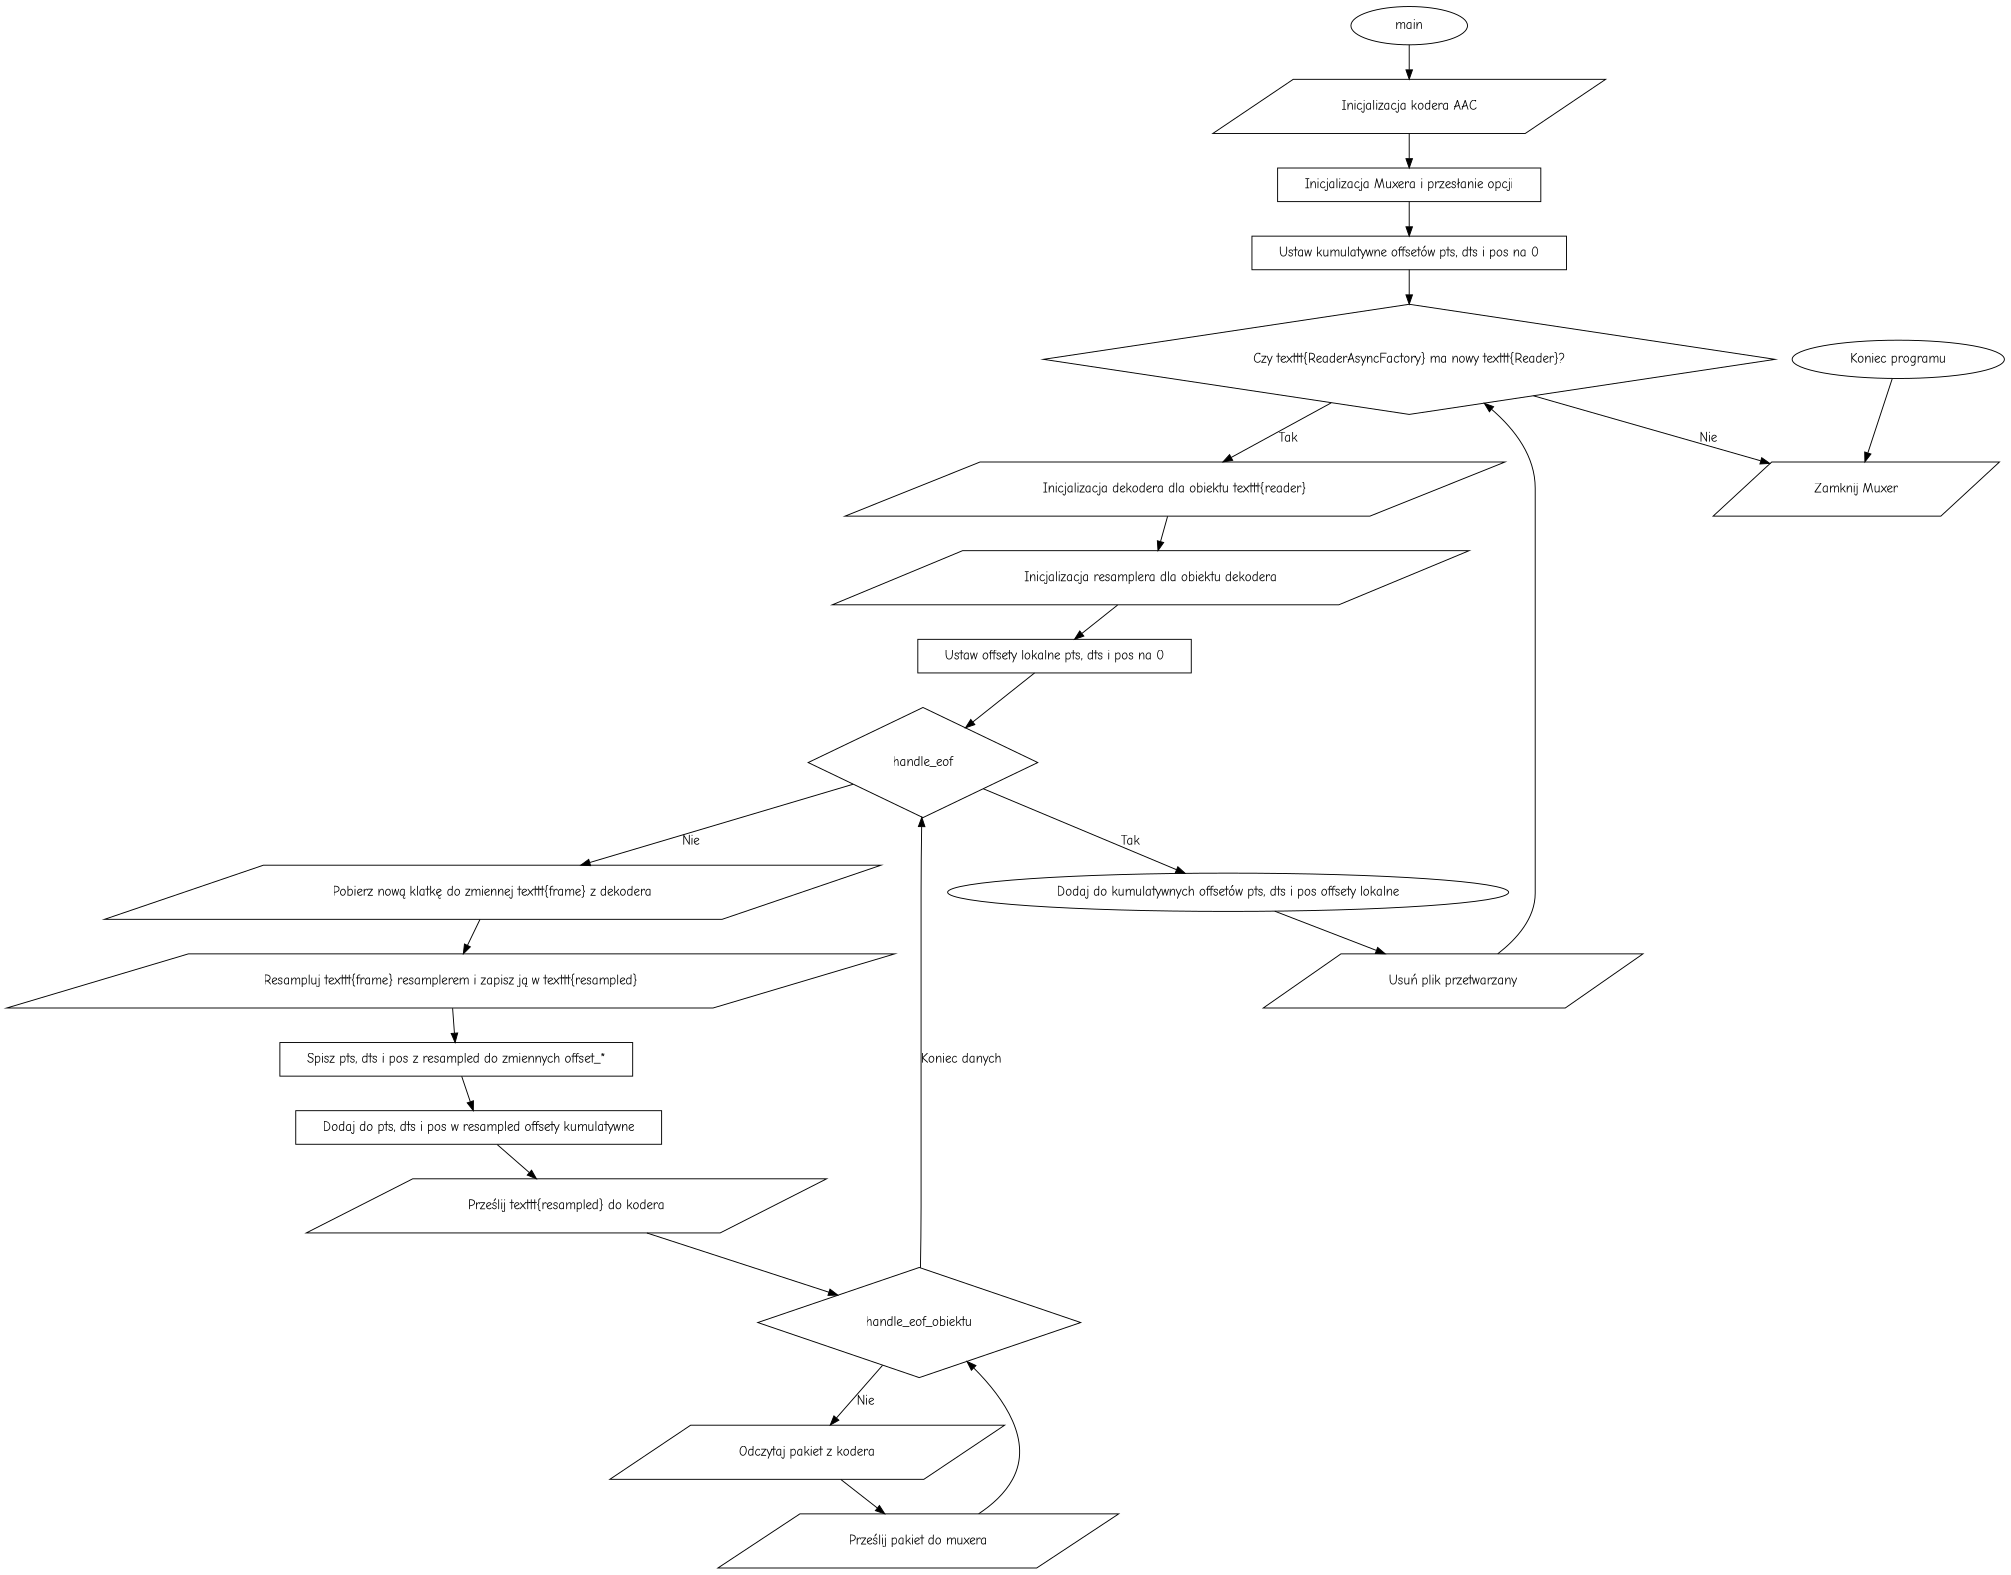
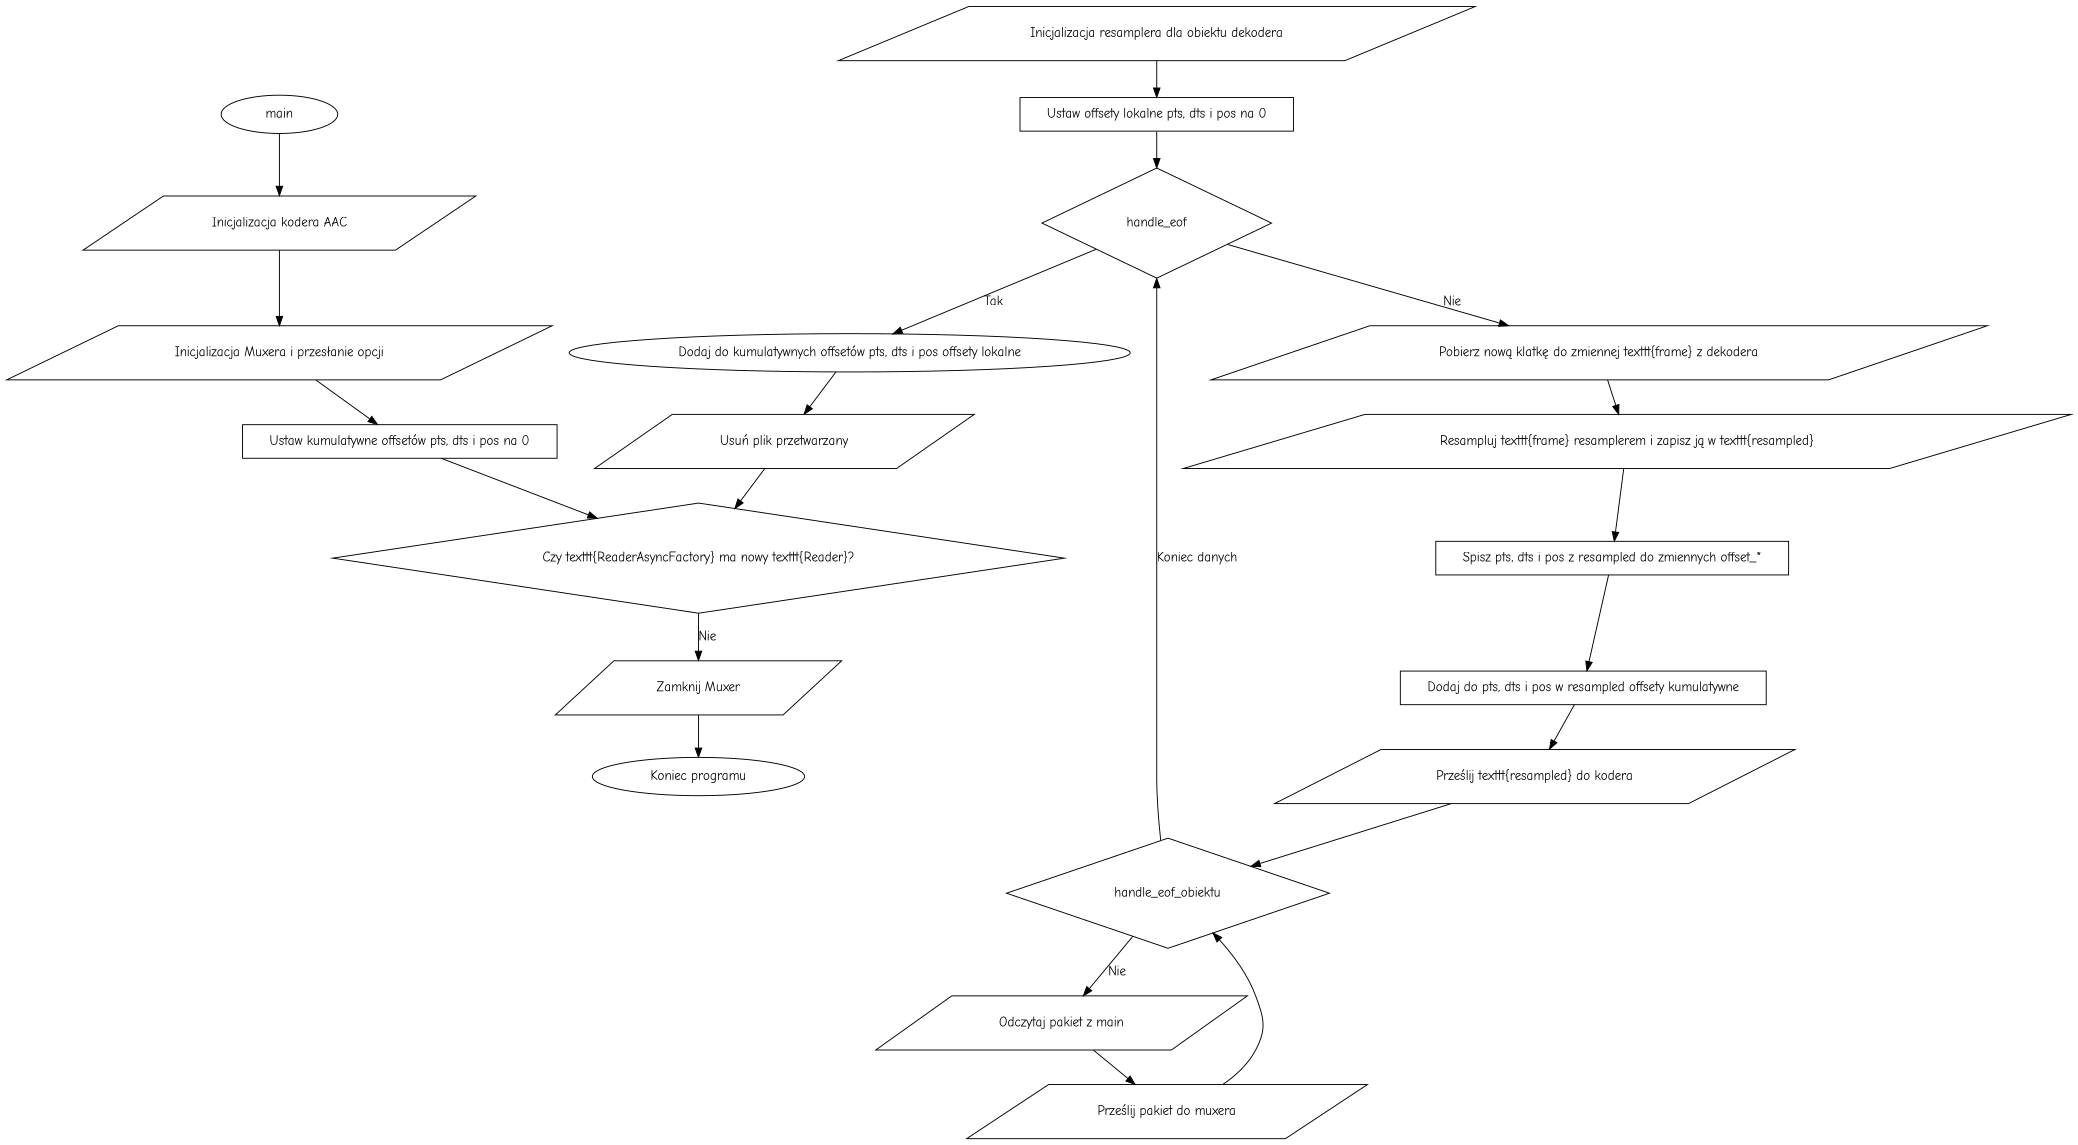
node "Inicjalizacja Muxera i przesłanie opcji": shape box -> parallelogram
edge "Koniec programu" -> "Zamknij Muxer": reversed
node "Inicjalizacja dekodera dla obiektu texttt{reader}": removed
node "Odczytaj pakiet z kodera": label "Odczytaj pakiet z kodera" -> "Odczytaj pakiet z main"
